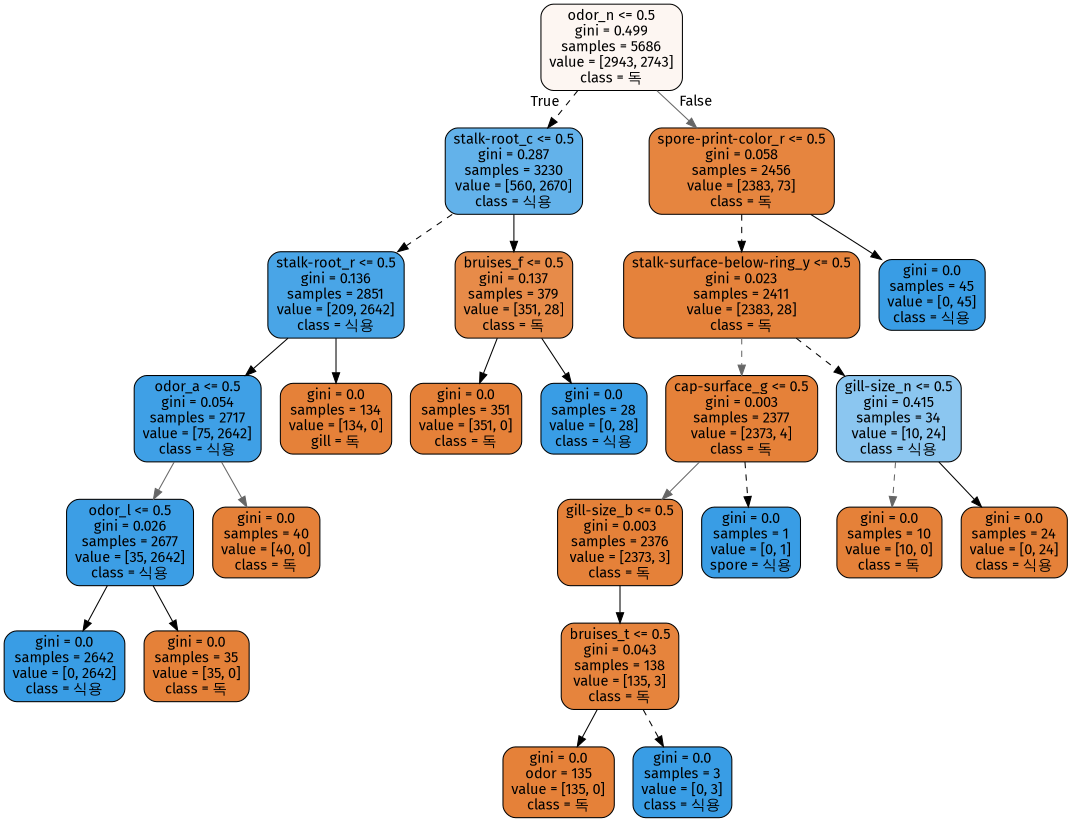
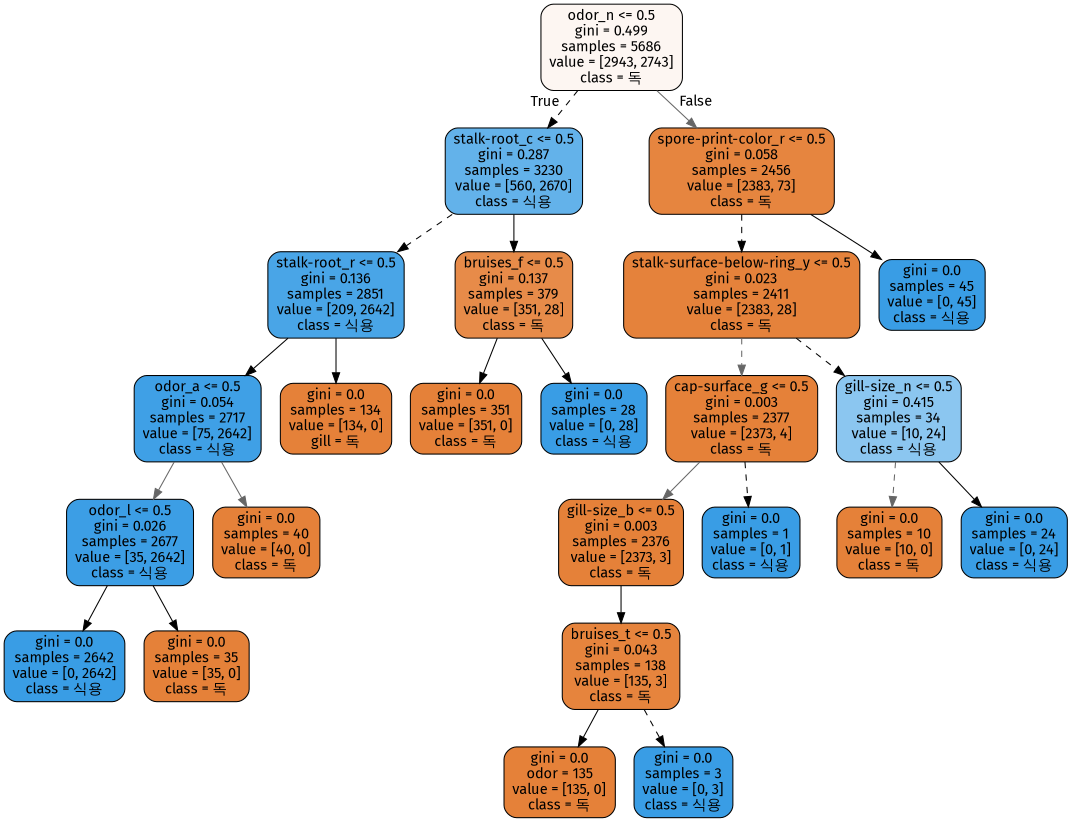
node "gini = 0.0 samples = 1 value = [0, 1] spore = 식용": label "gini = 0.0 samples = 1 value = [0, 1] spore = 식용" -> "gini = 0.0 samples = 1 value = [0, 1] class = 식용"
node "gini = 0.0 samples = 24 value = [0, 24] class = 식용": fillcolor #e58139 -> #399de5
